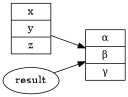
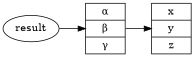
edge "x" -> "α": reversed
